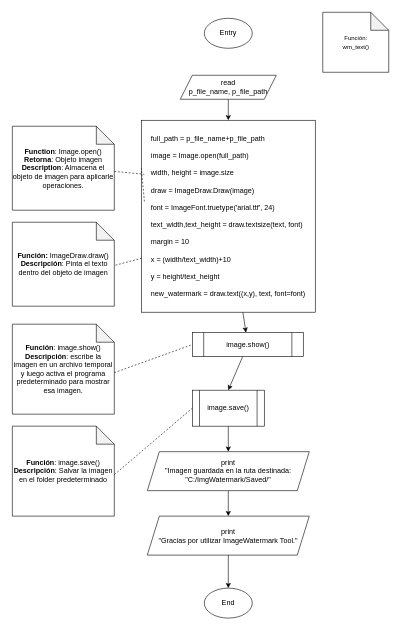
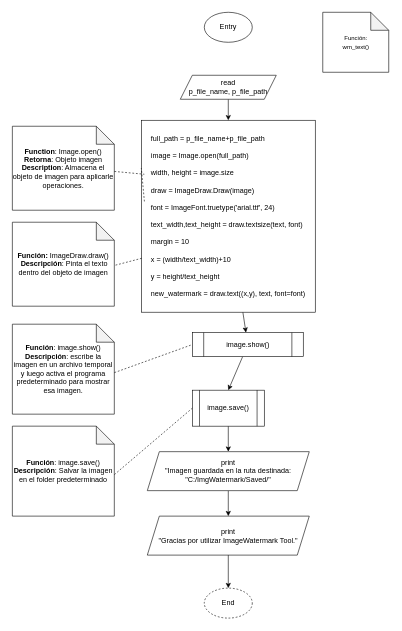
node "Entry": moved (228, 33) -> (228, 27)
node "End": style solid -> dashed
